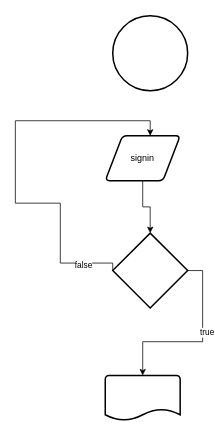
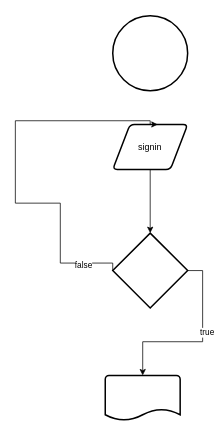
node "signin": moved (143, 158) -> (150, 147)
